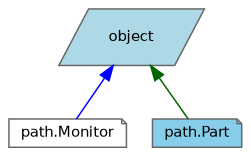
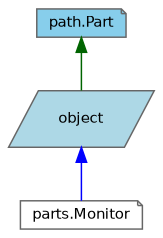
edge "path.Part" -> "object": reversed
node "path.Monitor": label "path.Monitor" -> "parts.Monitor"
